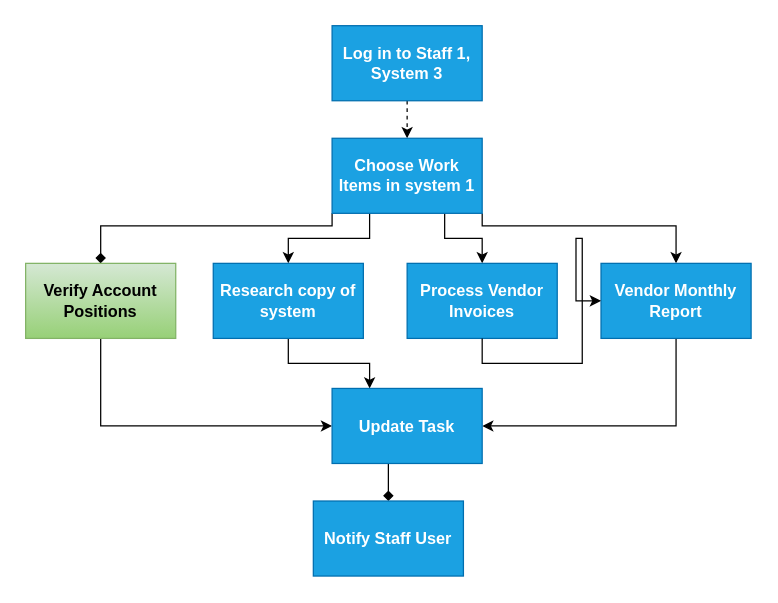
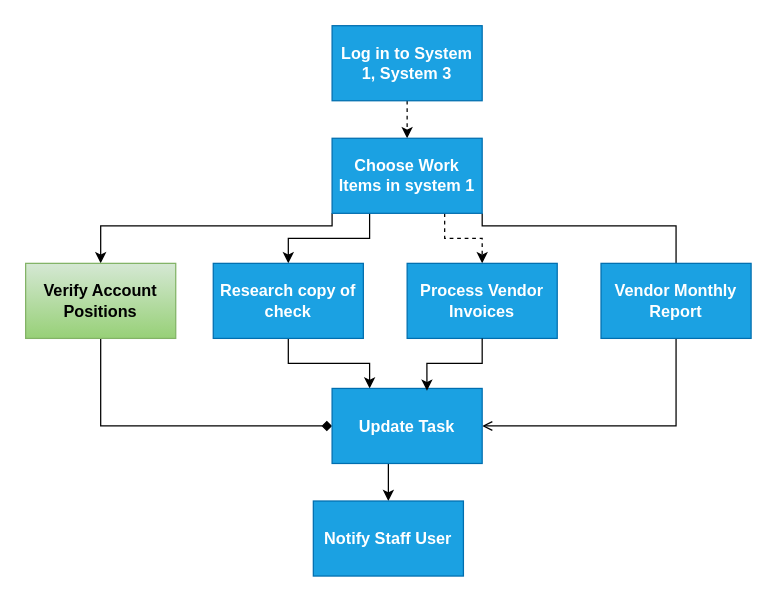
node "Log in to Staff 1, System 3": label "Log in to Staff 1, System 3" -> "Log in to System 1, System 3"
edge "Choose Work Items in system 1" -> "Process Vendor Invoices": style solid -> dashed
edge "Choose Work Items in system 1" -> "Verify Account Positions": arrowhead diamond -> classic
edge "Choose Work Items in system 1" -> "Vendor Monthly Report": arrowhead classic -> none
node "Research copy of system": label "Research copy of system" -> "Research copy of check"
edge "Process Vendor Invoices" -> "Vendor Monthly Report": now "Process Vendor Invoices" -> "Update Task"
edge "Verify Account Positions" -> "Update Task": arrowhead classic -> diamond
edge "Vendor Monthly Report" -> "Update Task": arrowhead classic -> open
edge "Update Task" -> "Notify Staff User": arrowhead diamond -> classic
